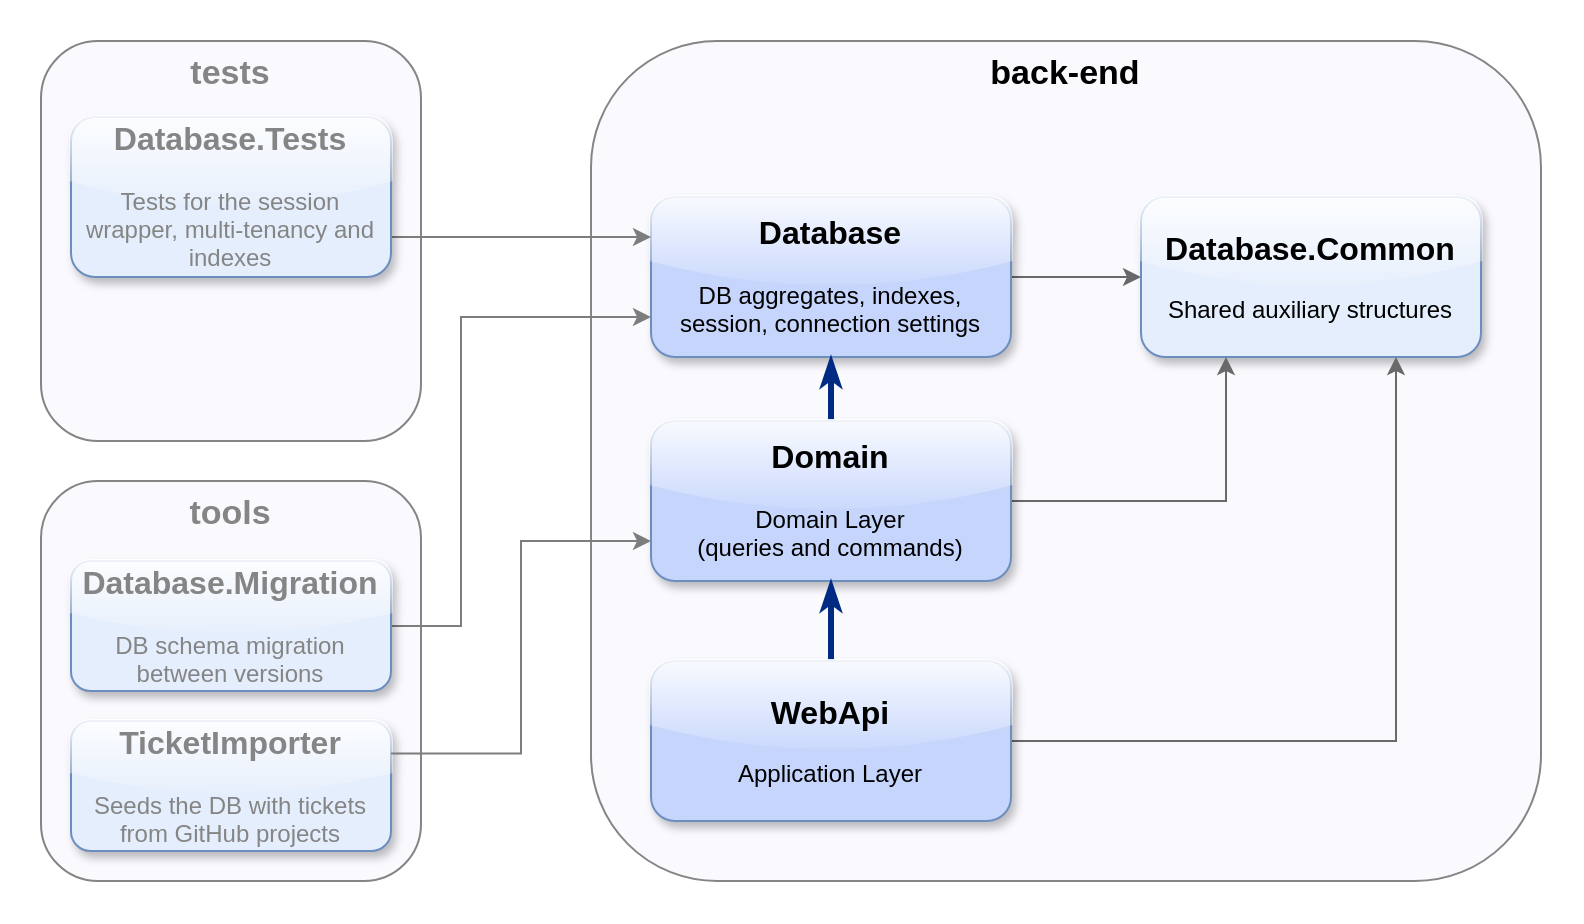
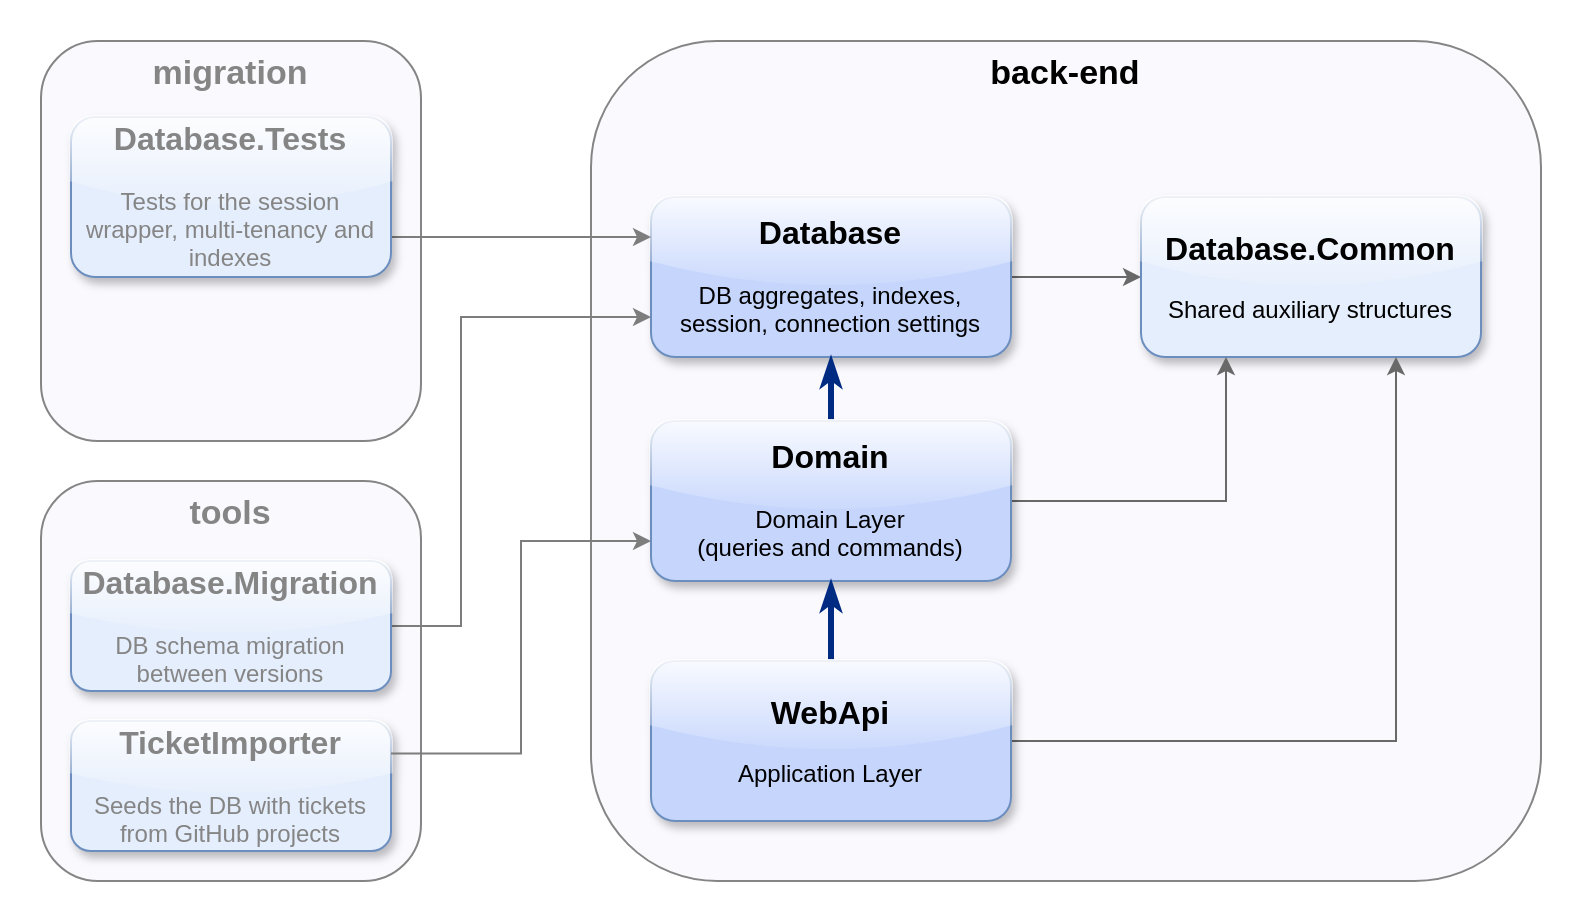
node "tests": label "tests" -> "migration"
